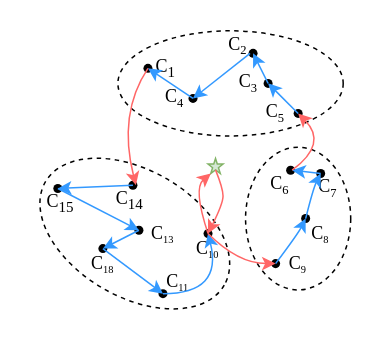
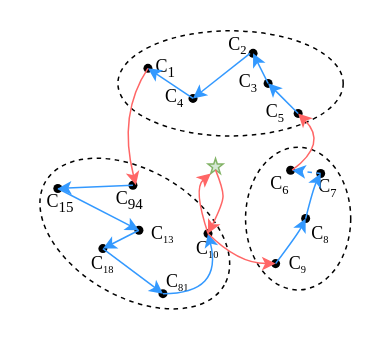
edge "C7" -> "C6": style solid -> dashed
node "C14": label "C14" -> "C94"
node "C11": label "C11" -> "C81"
